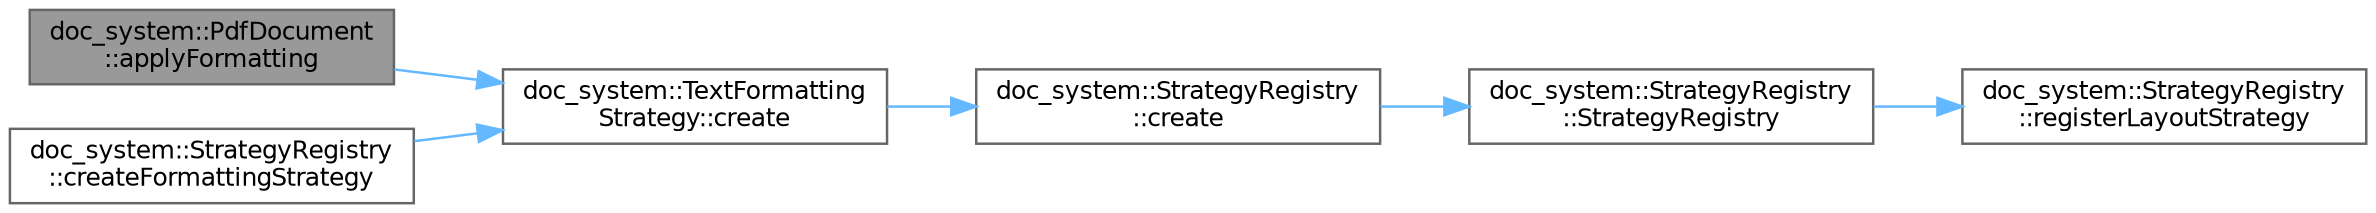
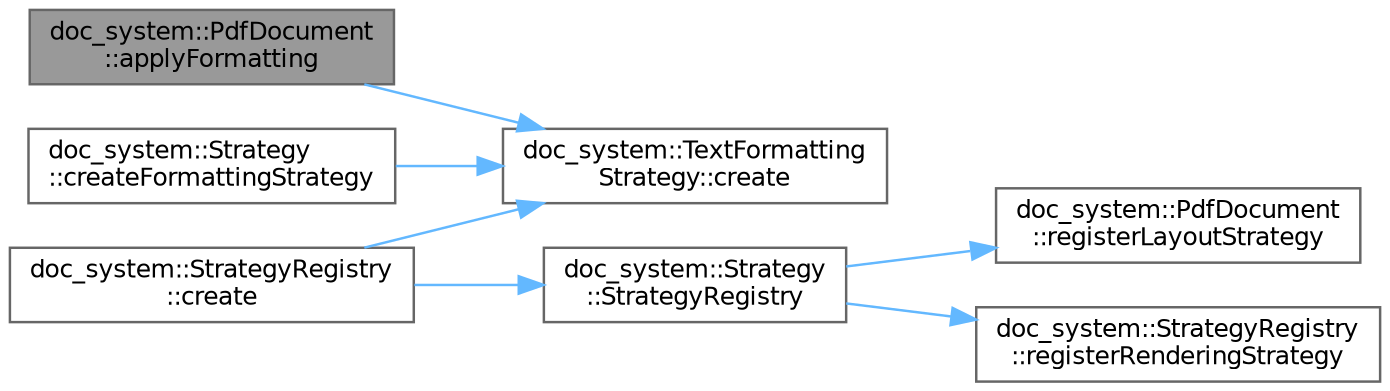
edge "doc_system::TextFormatting Strategy::create" -> "doc_system::StrategyRegistry ::create": reversed
node "doc_system::StrategyRegistry ::StrategyRegistry": label "doc_system::StrategyRegistry ::StrategyRegistry" -> "doc_system::Strategy ::StrategyRegistry"
node "doc_system::StrategyRegistry ::registerLayoutStrategy": label "doc_system::StrategyRegistry ::registerLayoutStrategy" -> "doc_system::PdfDocument ::registerLayoutStrategy"
node "doc_system::StrategyRegistry ::createFormattingStrategy": label "doc_system::StrategyRegistry ::createFormattingStrategy" -> "doc_system::Strategy ::createFormattingStrategy"
node "doc_system::StrategyRegistry ::registerRenderingStrategy": added
